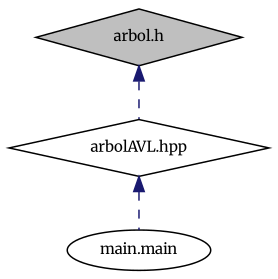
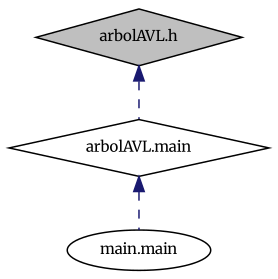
node "arbol.h": label "arbol.h" -> "arbolAVL.h"
node "arbolAVL.hpp": label "arbolAVL.hpp" -> "arbolAVL.main"
